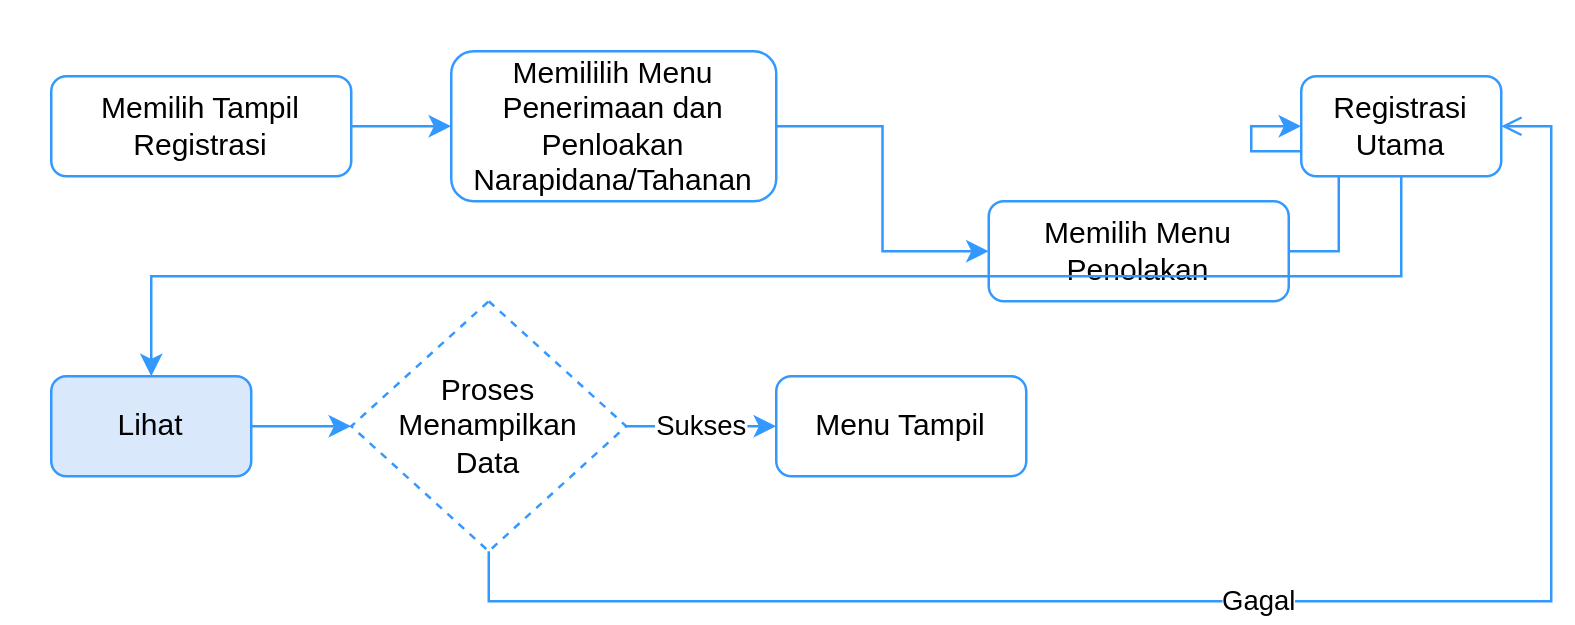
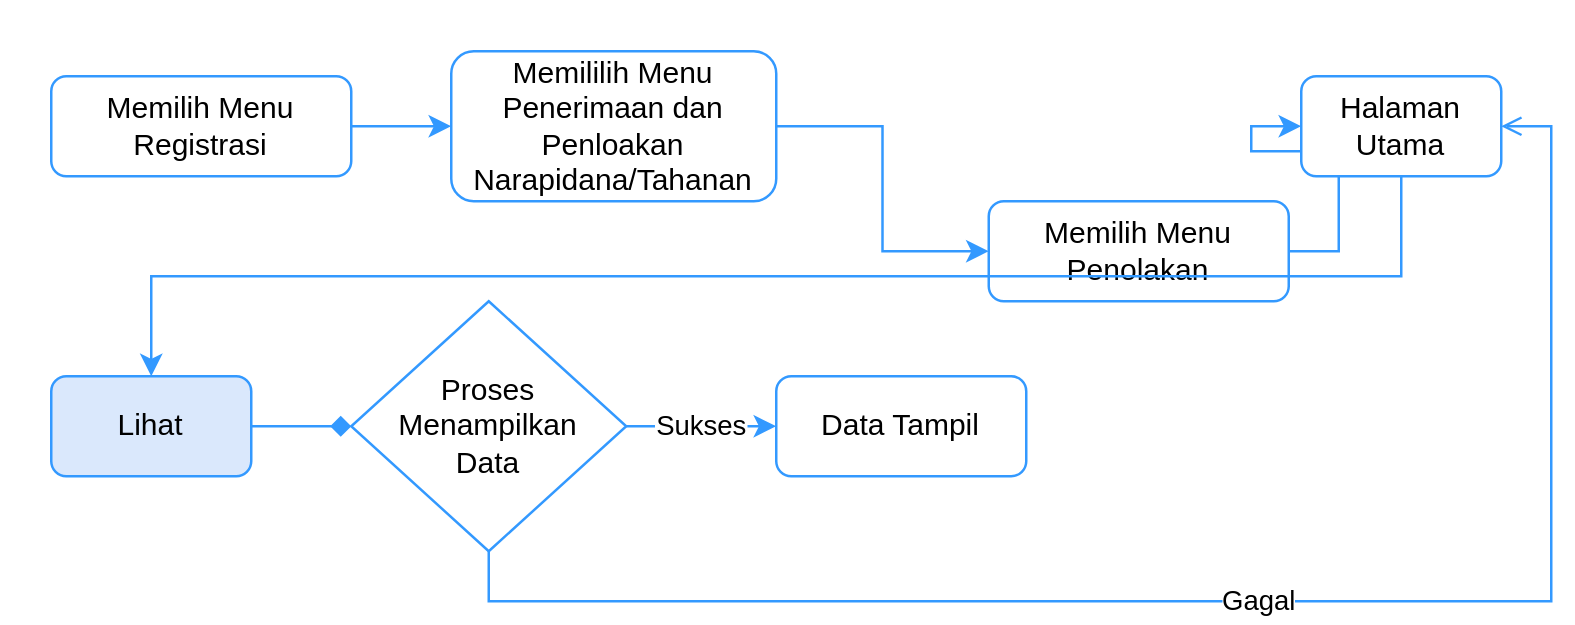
node "Memilih Tampil Registrasi": label "Memilih Tampil Registrasi" -> "Memilih Menu Registrasi"
node "Registrasi Utama": label "Registrasi Utama" -> "Halaman Utama"
edge "Lihat" -> "Proses Menampilkan Data": arrowhead classic -> diamond
node "Proses Menampilkan Data": style dashed -> solid
node "Menu Tampil": label "Menu Tampil" -> "Data Tampil"
